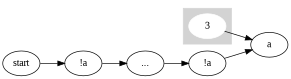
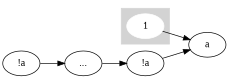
node "3": label "3" -> "1"
node "start": removed
